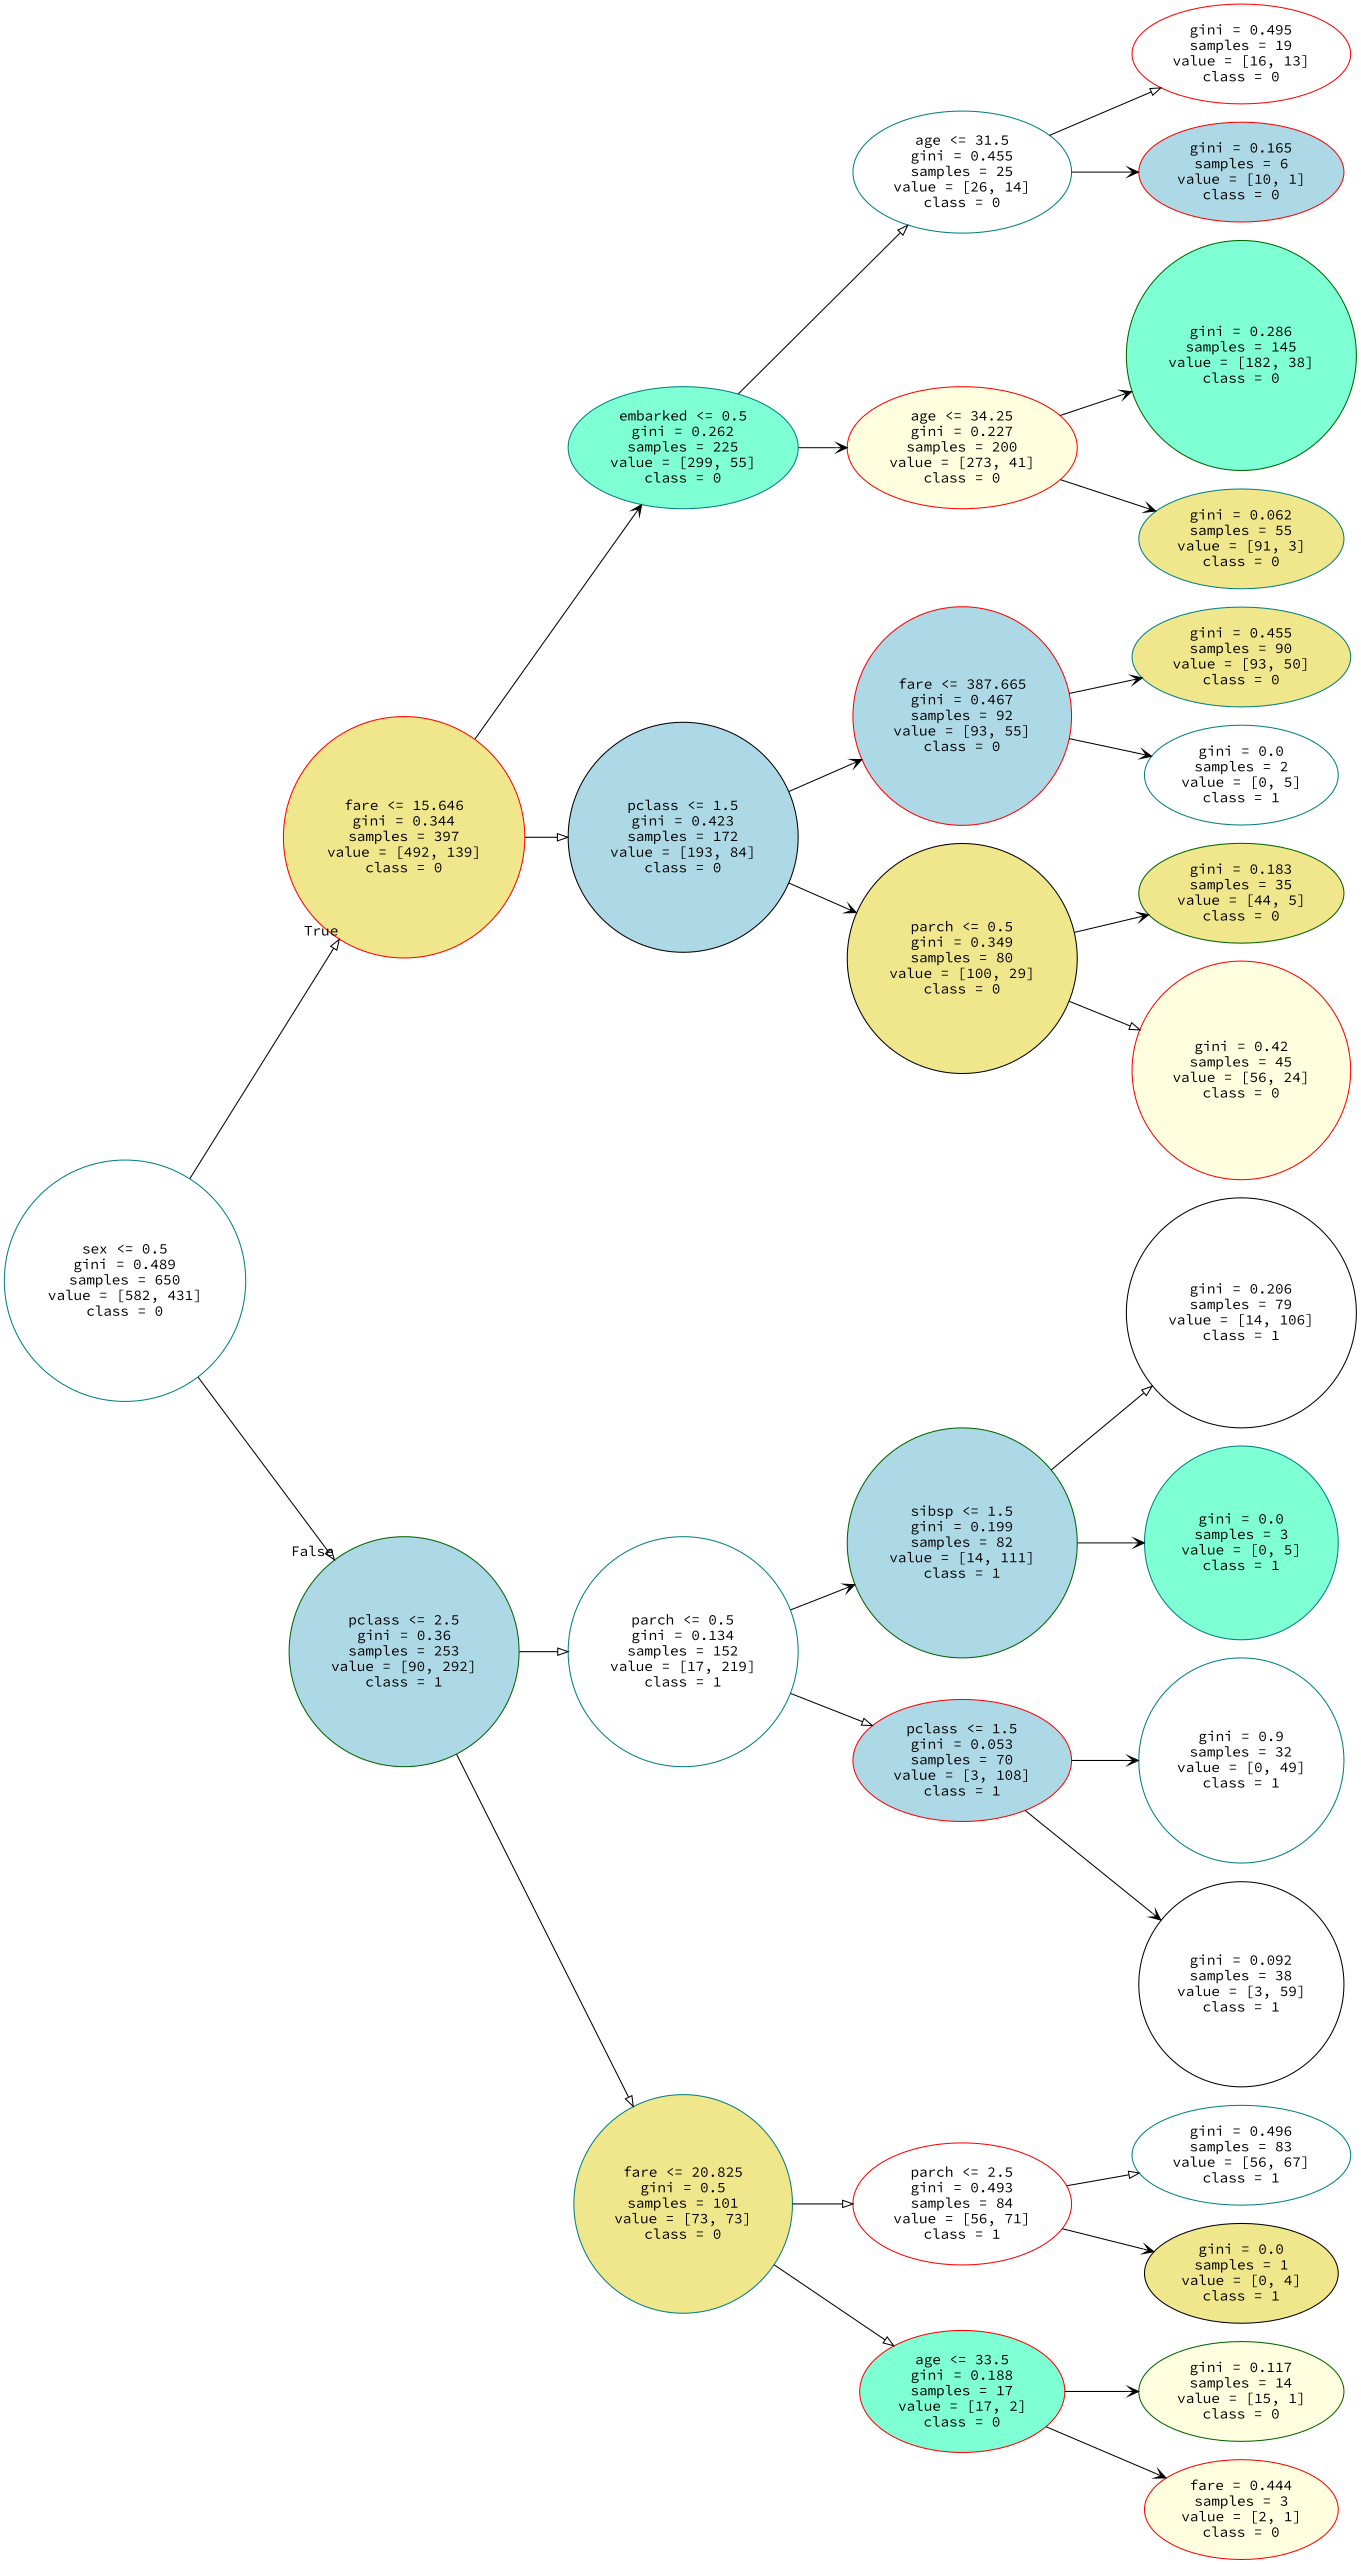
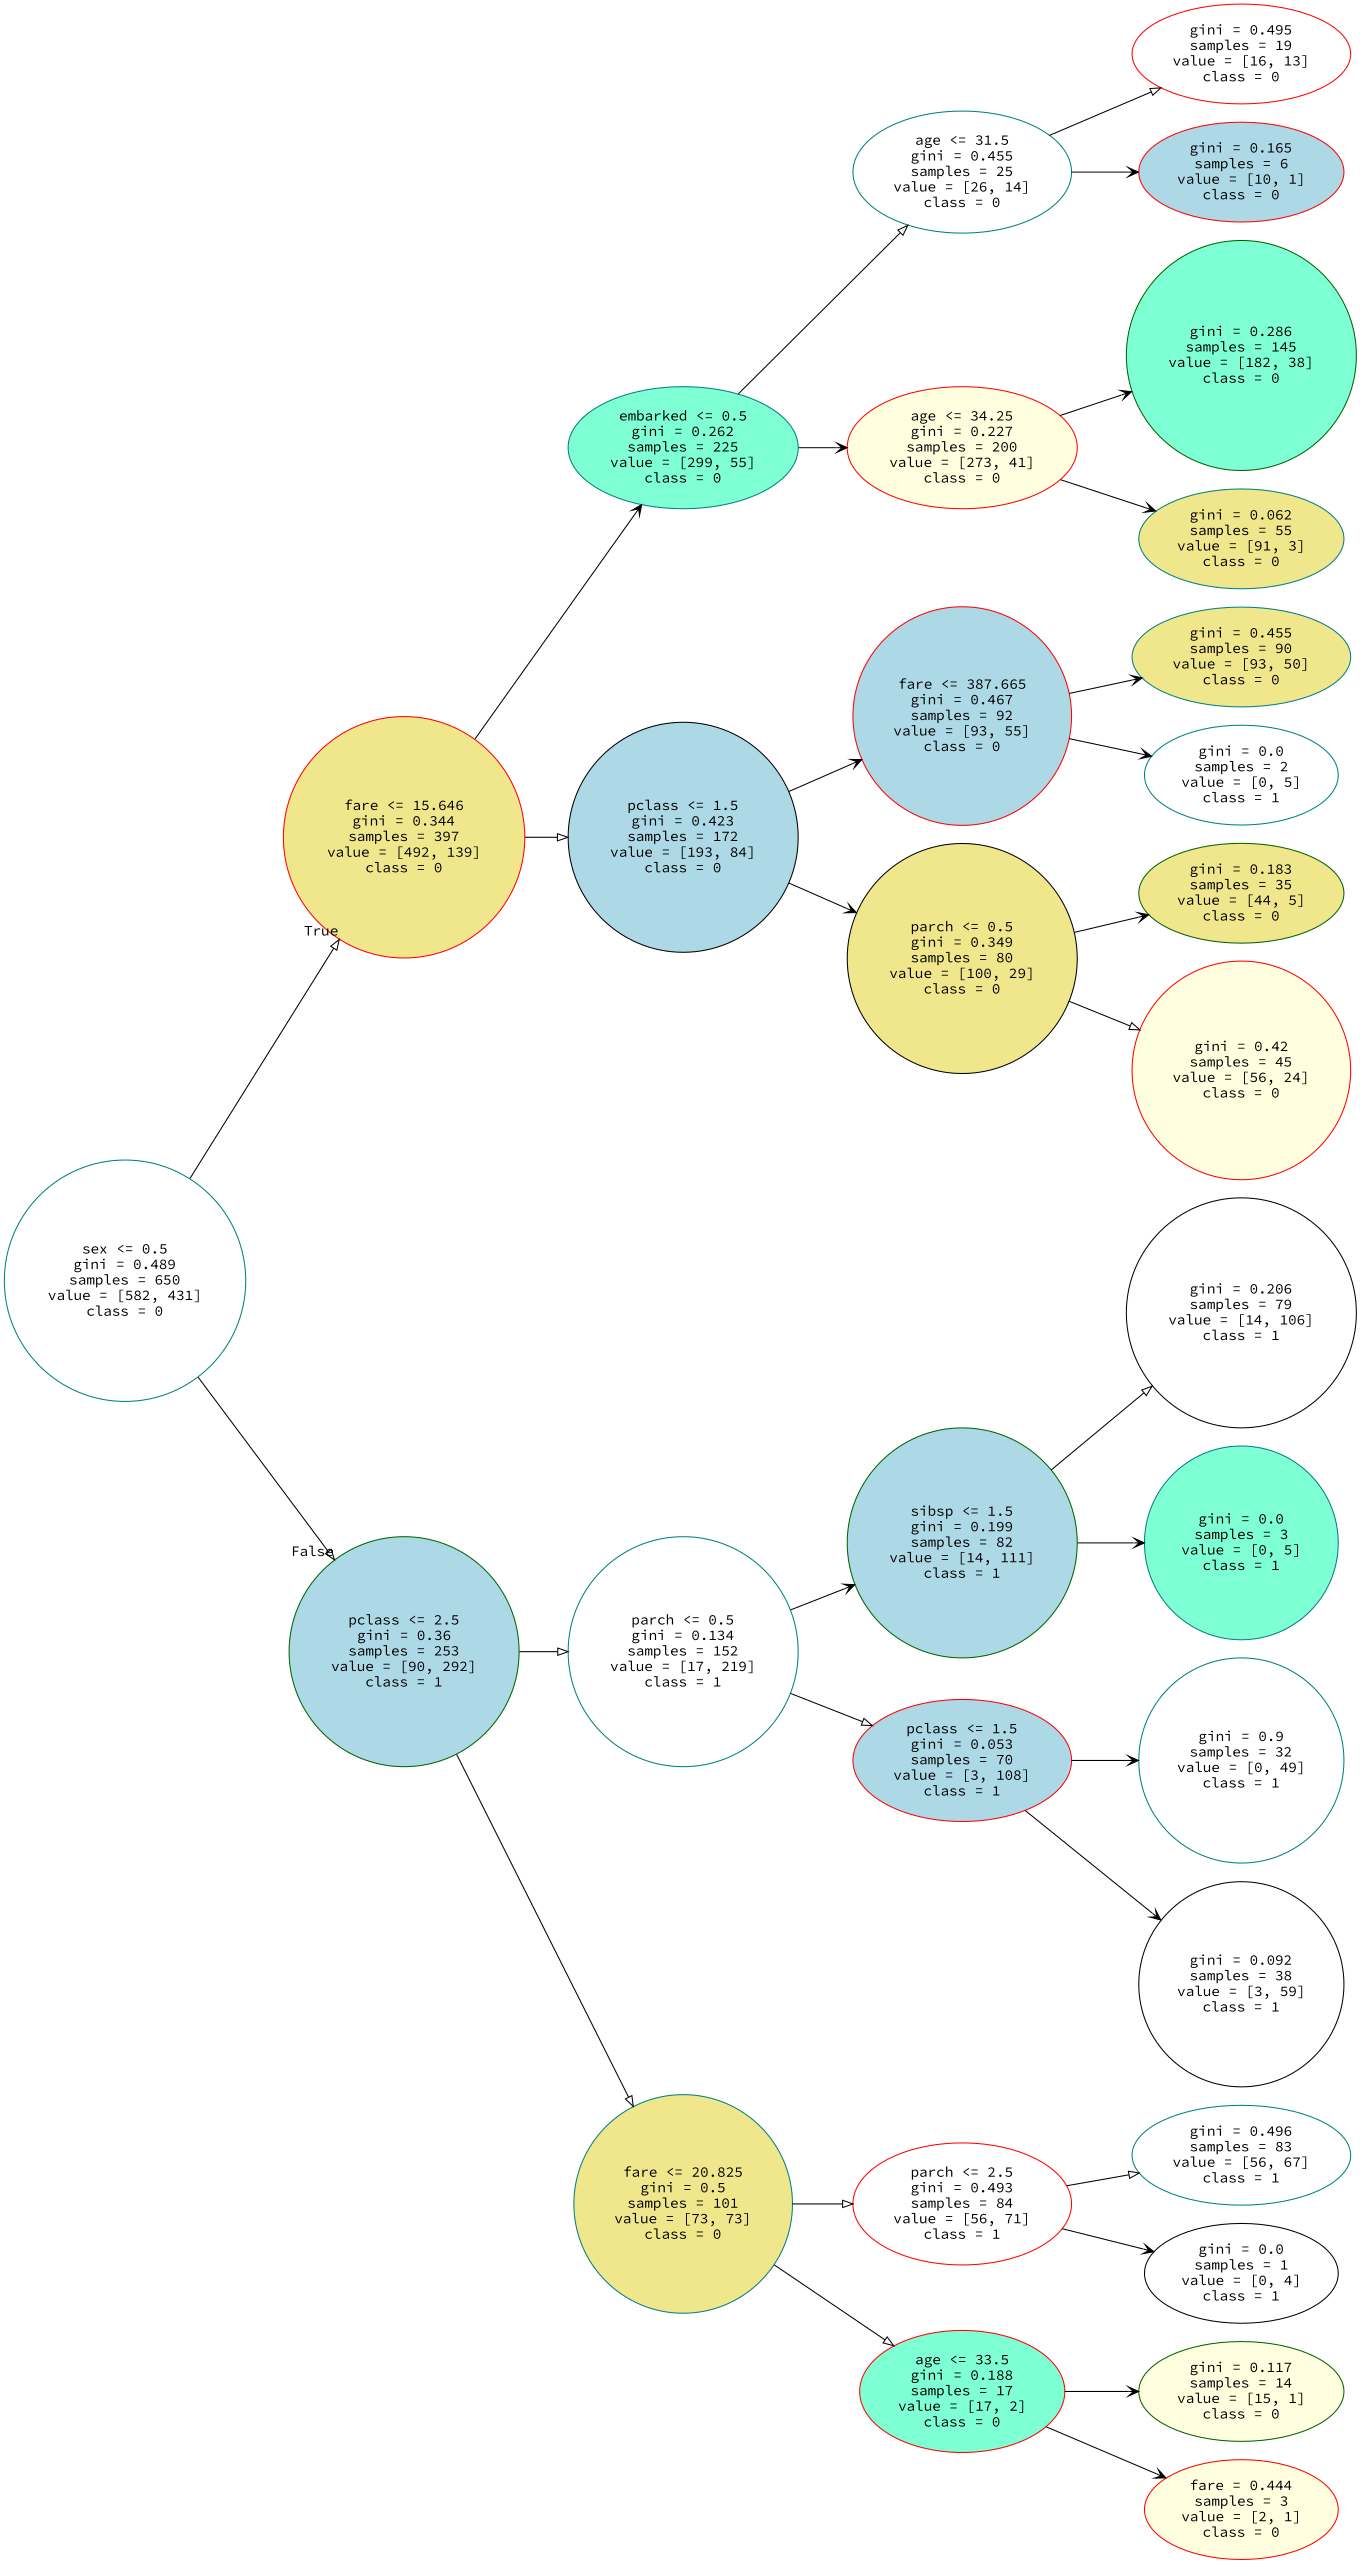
node "gini = 0.0 samples = 1 value = [0, 4] class = 1": fillcolor khaki -> white
